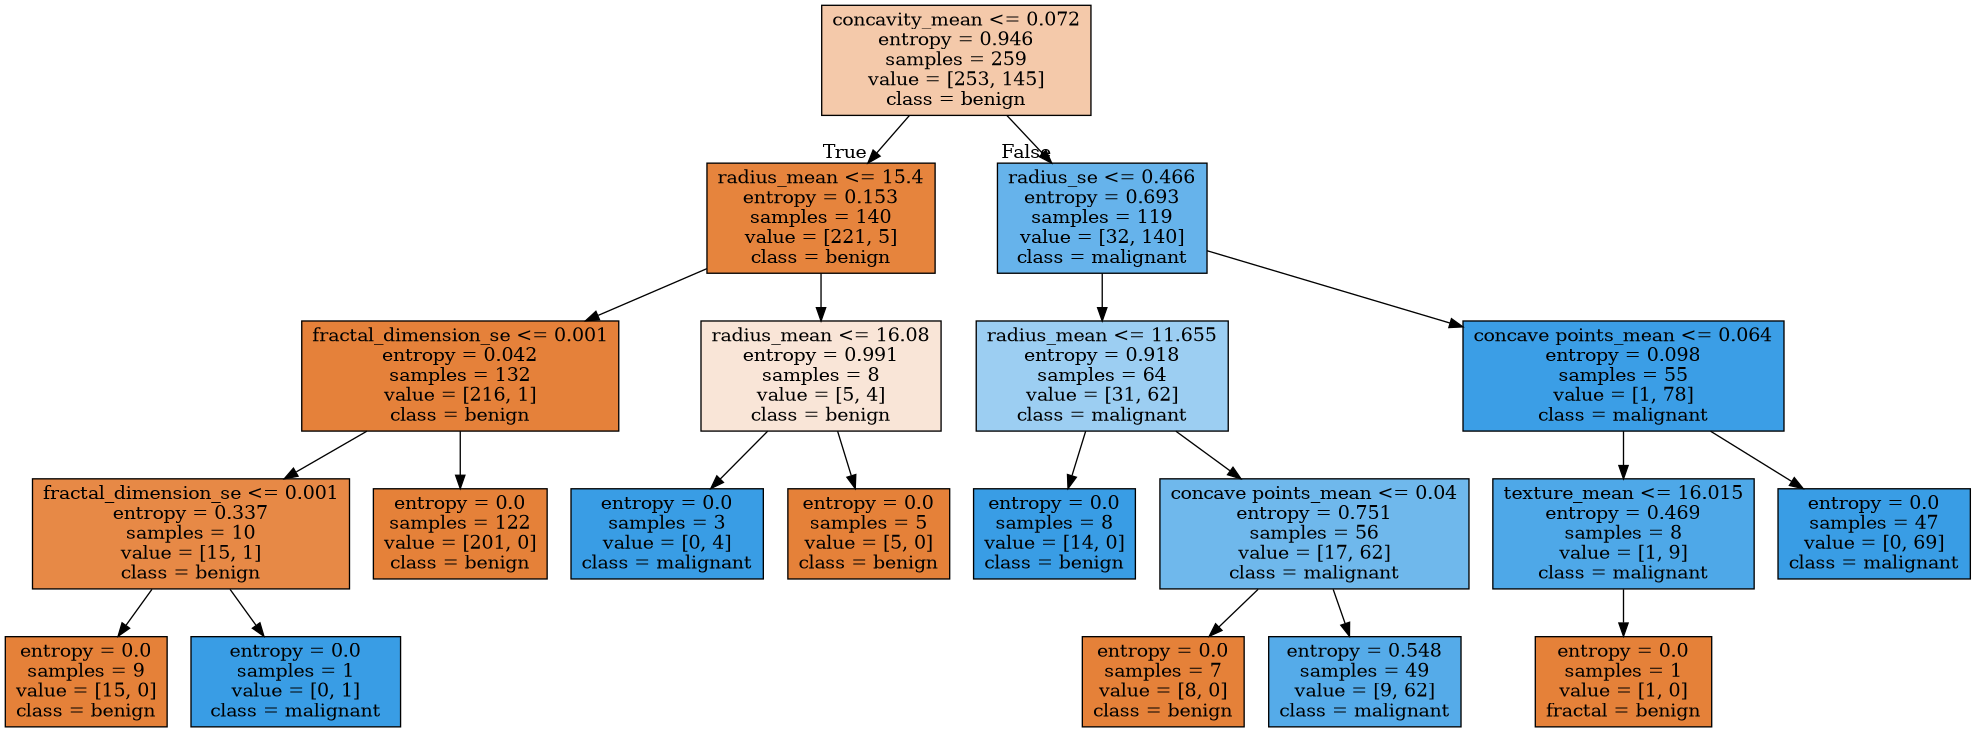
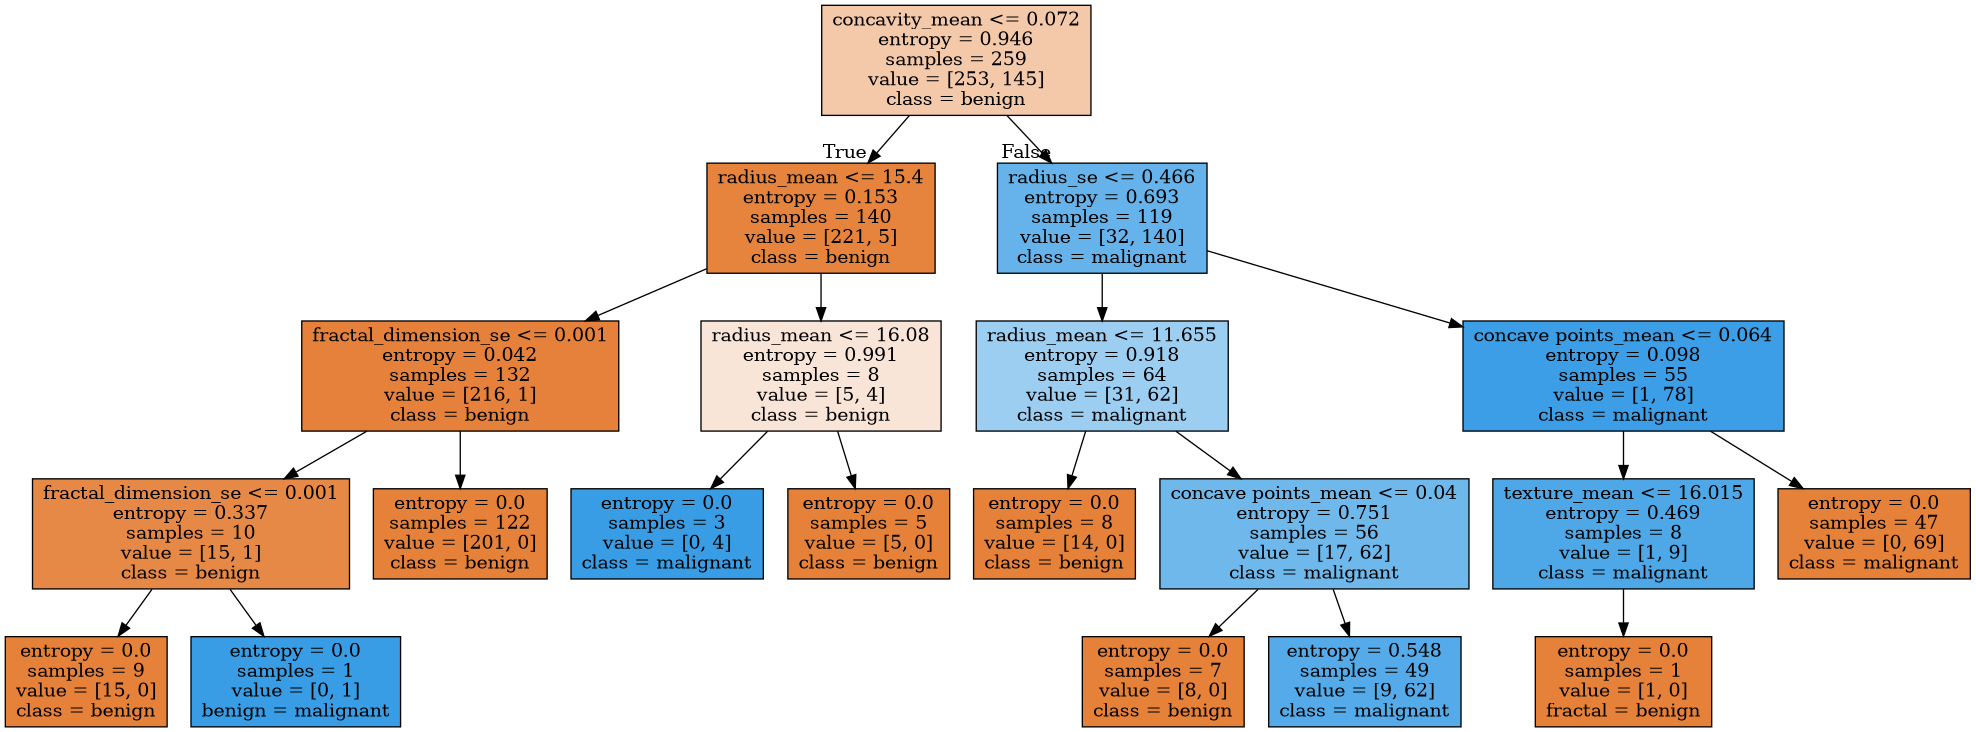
node "entropy = 0.0 samples = 8 value = [14, 0] class = benign": fillcolor #399de5ff -> #e58139ff
node "entropy = 0.0 samples = 47 value = [0, 69] class = malignant": fillcolor #399de5ff -> #e58139ff
node "entropy = 0.0 samples = 1 value = [0, 1] class = malignant": label "entropy = 0.0 samples = 1 value = [0, 1] class = malignant" -> "entropy = 0.0 samples = 1 value = [0, 1] benign = malignant"
